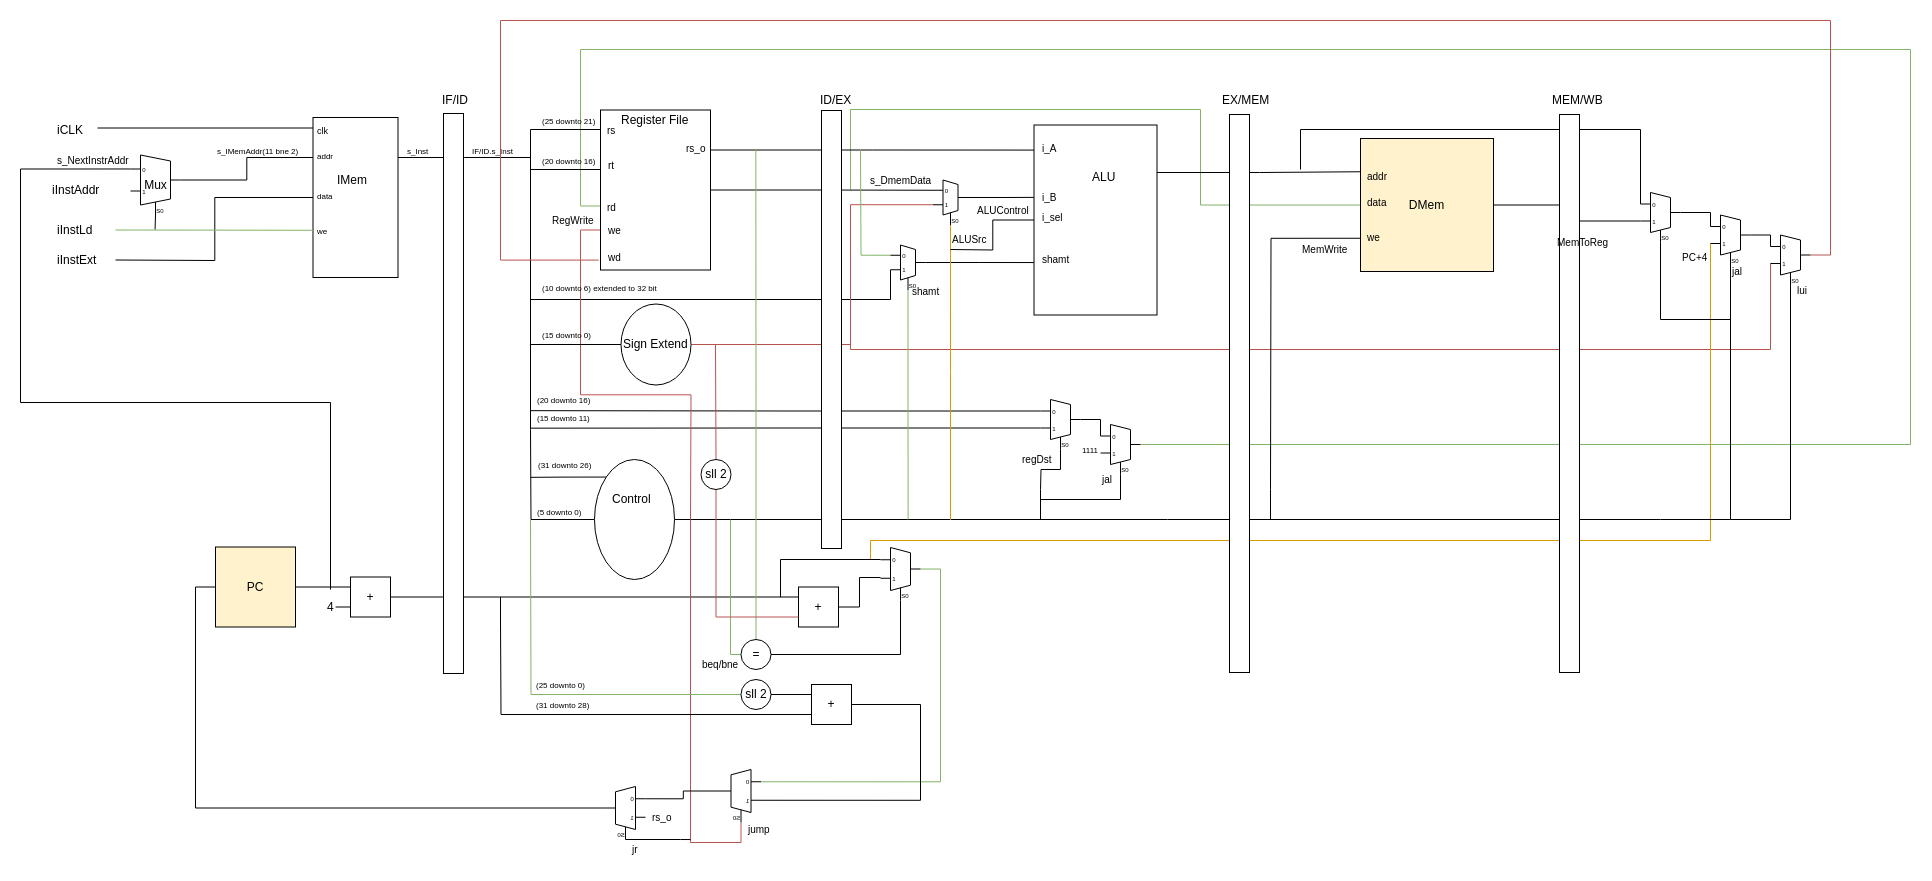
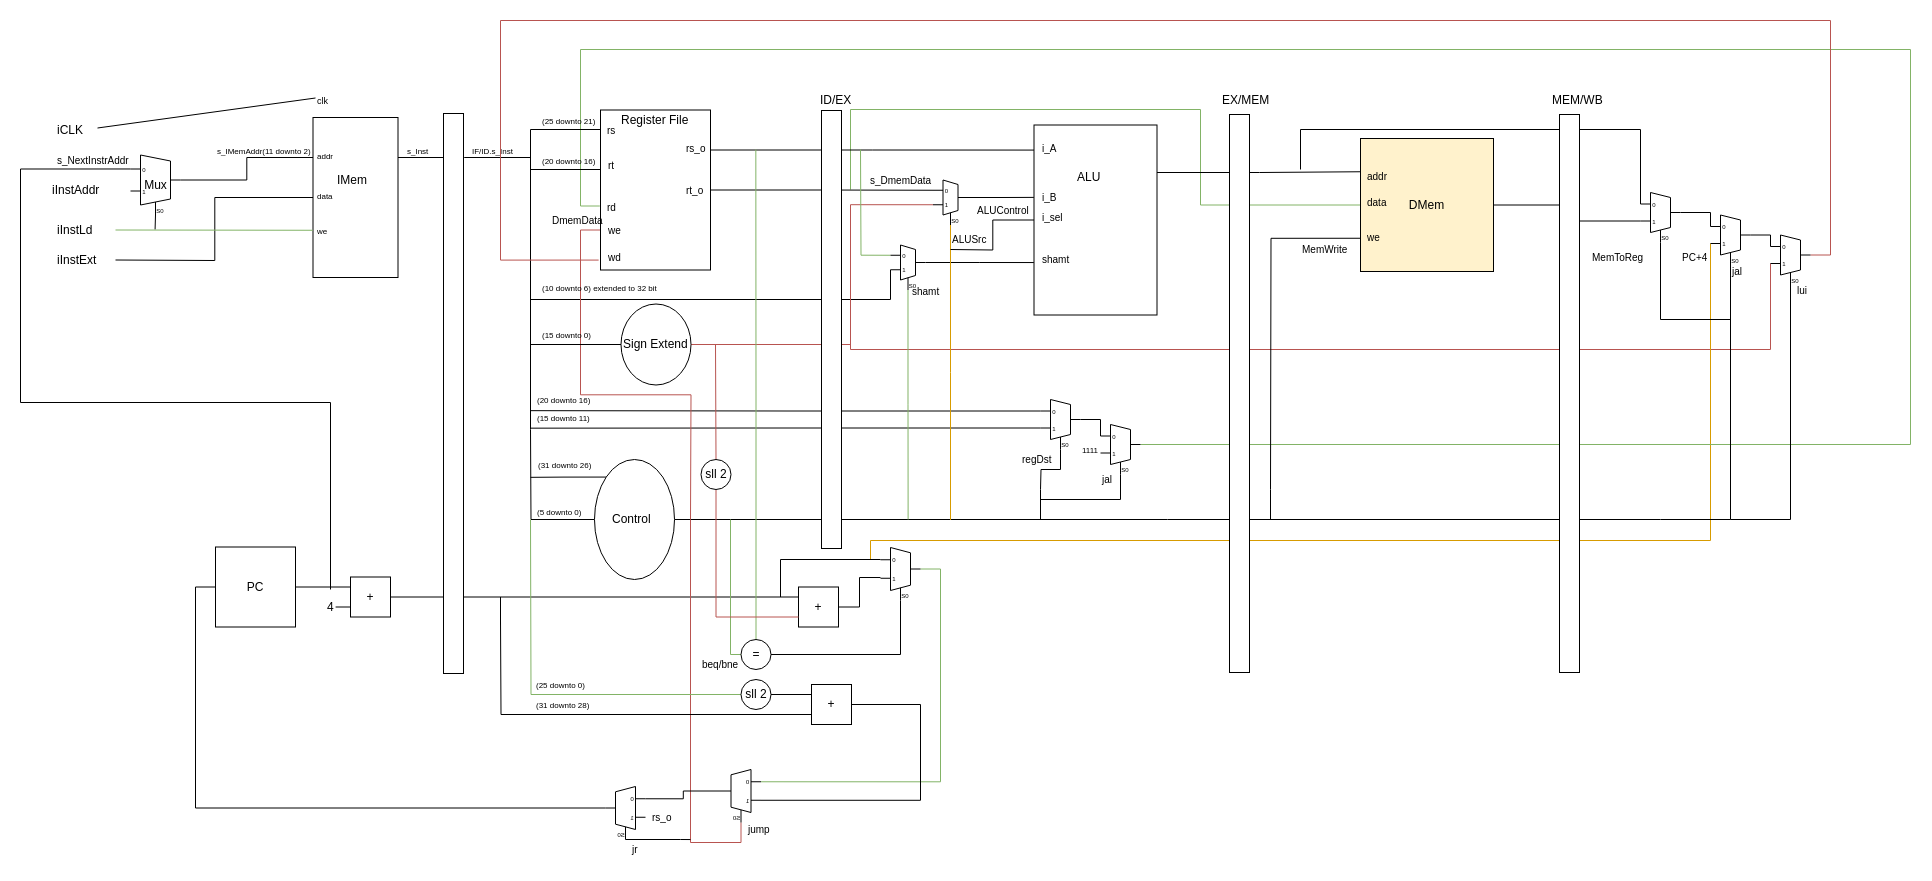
node "IF/ID": removed
node "clk": moved (331, 130) -> (331, 100)
node "s_IMemAddr(11 bne 2)": label "s_IMemAddr(11 bne 2)" -> "s_IMemAddr(11 downto 2)"
node "ALU": moved (1111, 177) -> (1096, 177)
node "rt_o": added
node "RegWrite": label "RegWrite" -> "DmemData"
node "MemToReg": moved (1591, 243) -> (1626, 258)
node "Control": moved (641, 500) -> (641, 520)
node "PC": fillcolor #fff2cc -> #ffffff
